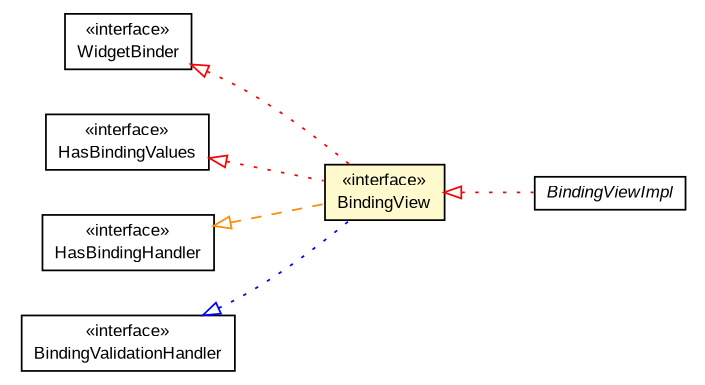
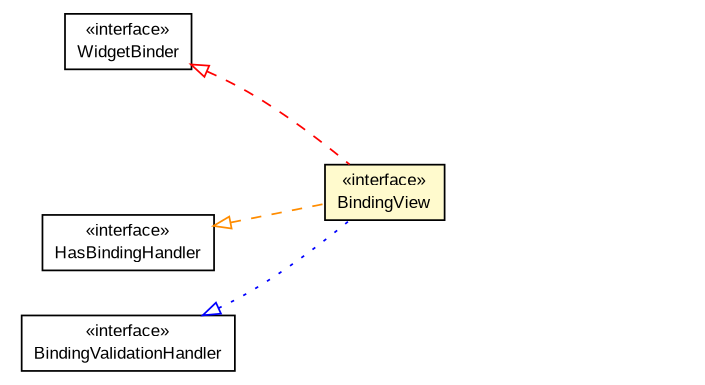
edge "BindingView" -> "WidgetBinder": style dotted -> dashed
node "HasBindingValues": removed
node "BindingViewImpl": removed
